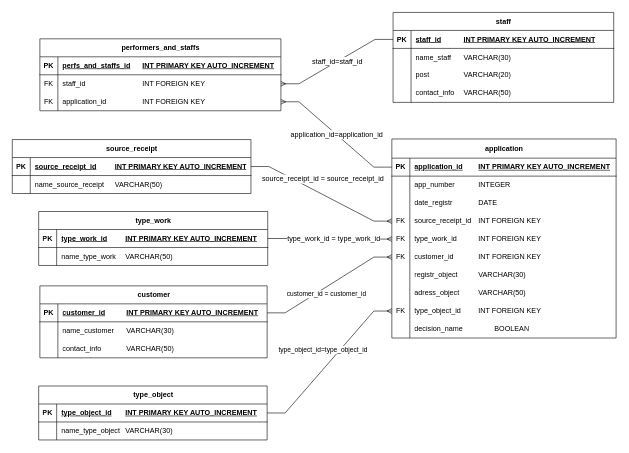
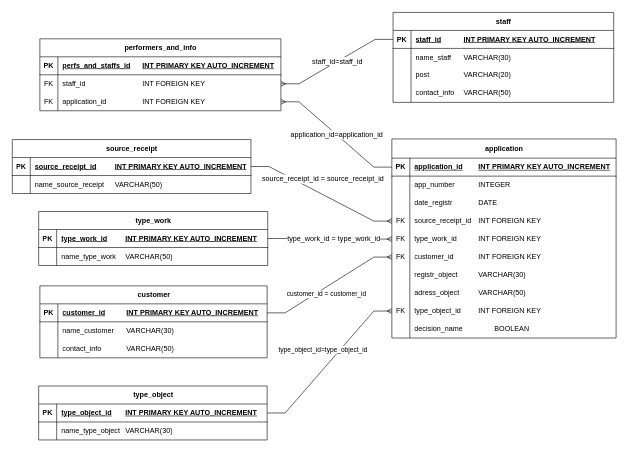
node "performers_and_staffs": label "performers_and_staffs" -> "performers_and_info"
